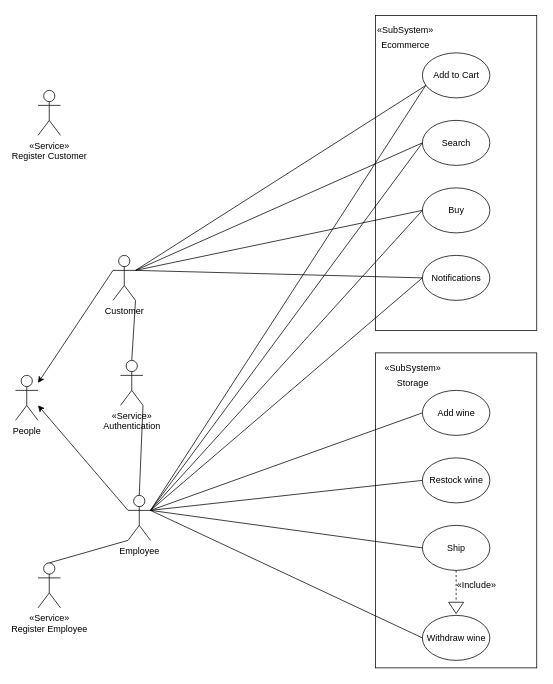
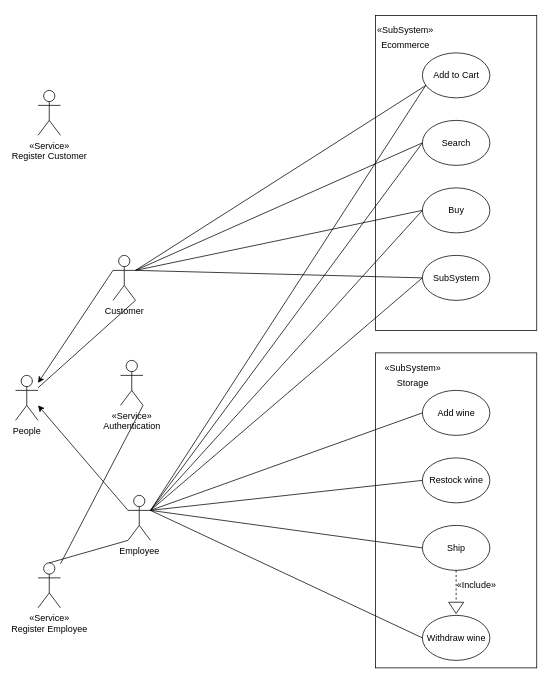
node "Notifications": label "Notifications" -> "SubSystem"
edge "Customer" -- "«Service» Authentication": now "Customer" -- "People"
edge "«Service» Authentication" -- "Employee": now "«Service» Authentication" -- "«Service» Register Employee"
